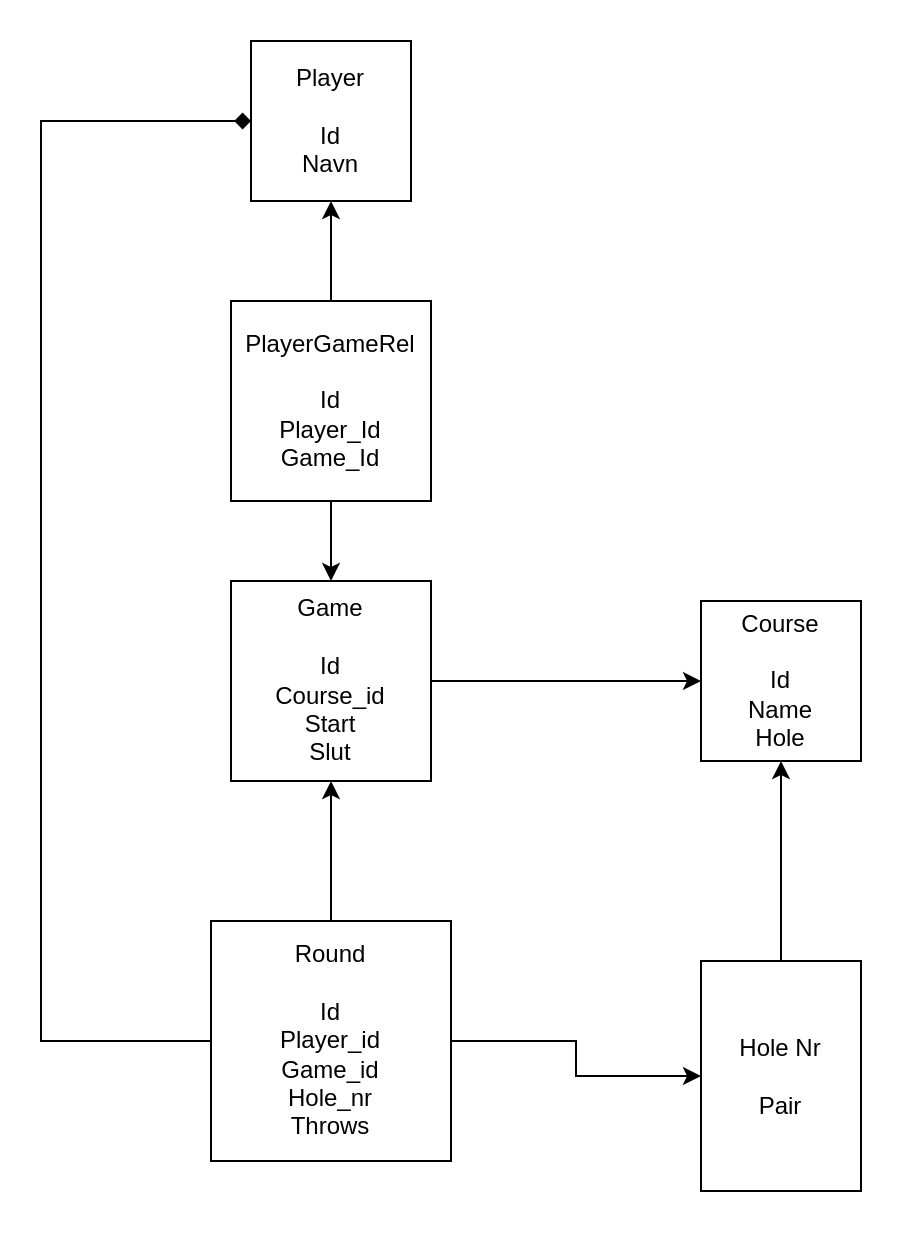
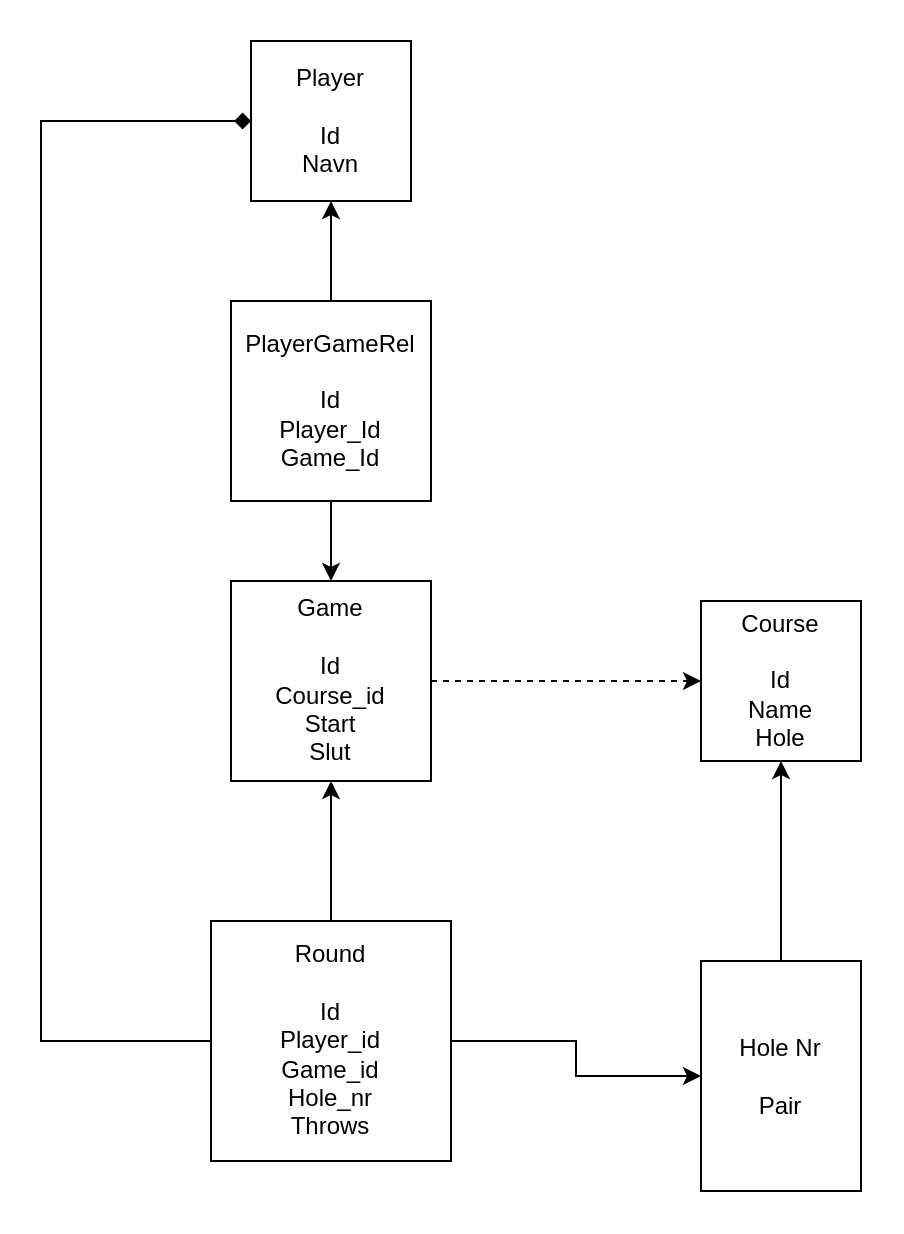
edge "Game Id Course_id Start Slut" -> "Course Id Name Hole": style solid -> dashed
